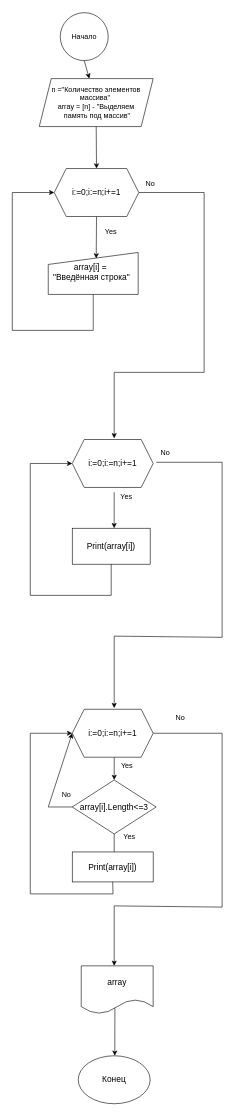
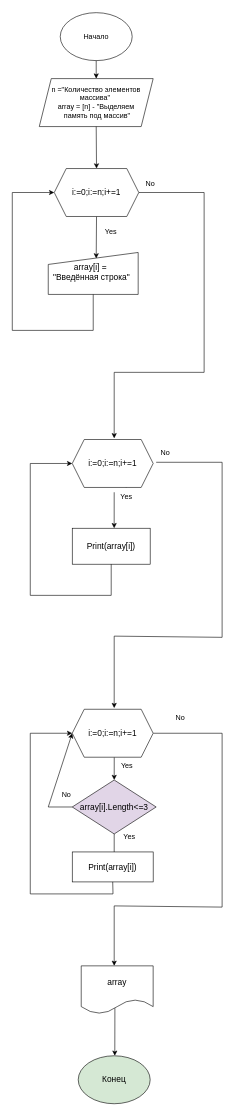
node "Начало": size 48x48 -> 72x48
node "array[i].Length<=3": fillcolor #ffffff -> #e1d5e7
node "Конец": fillcolor #ffffff -> #d5e8d4
